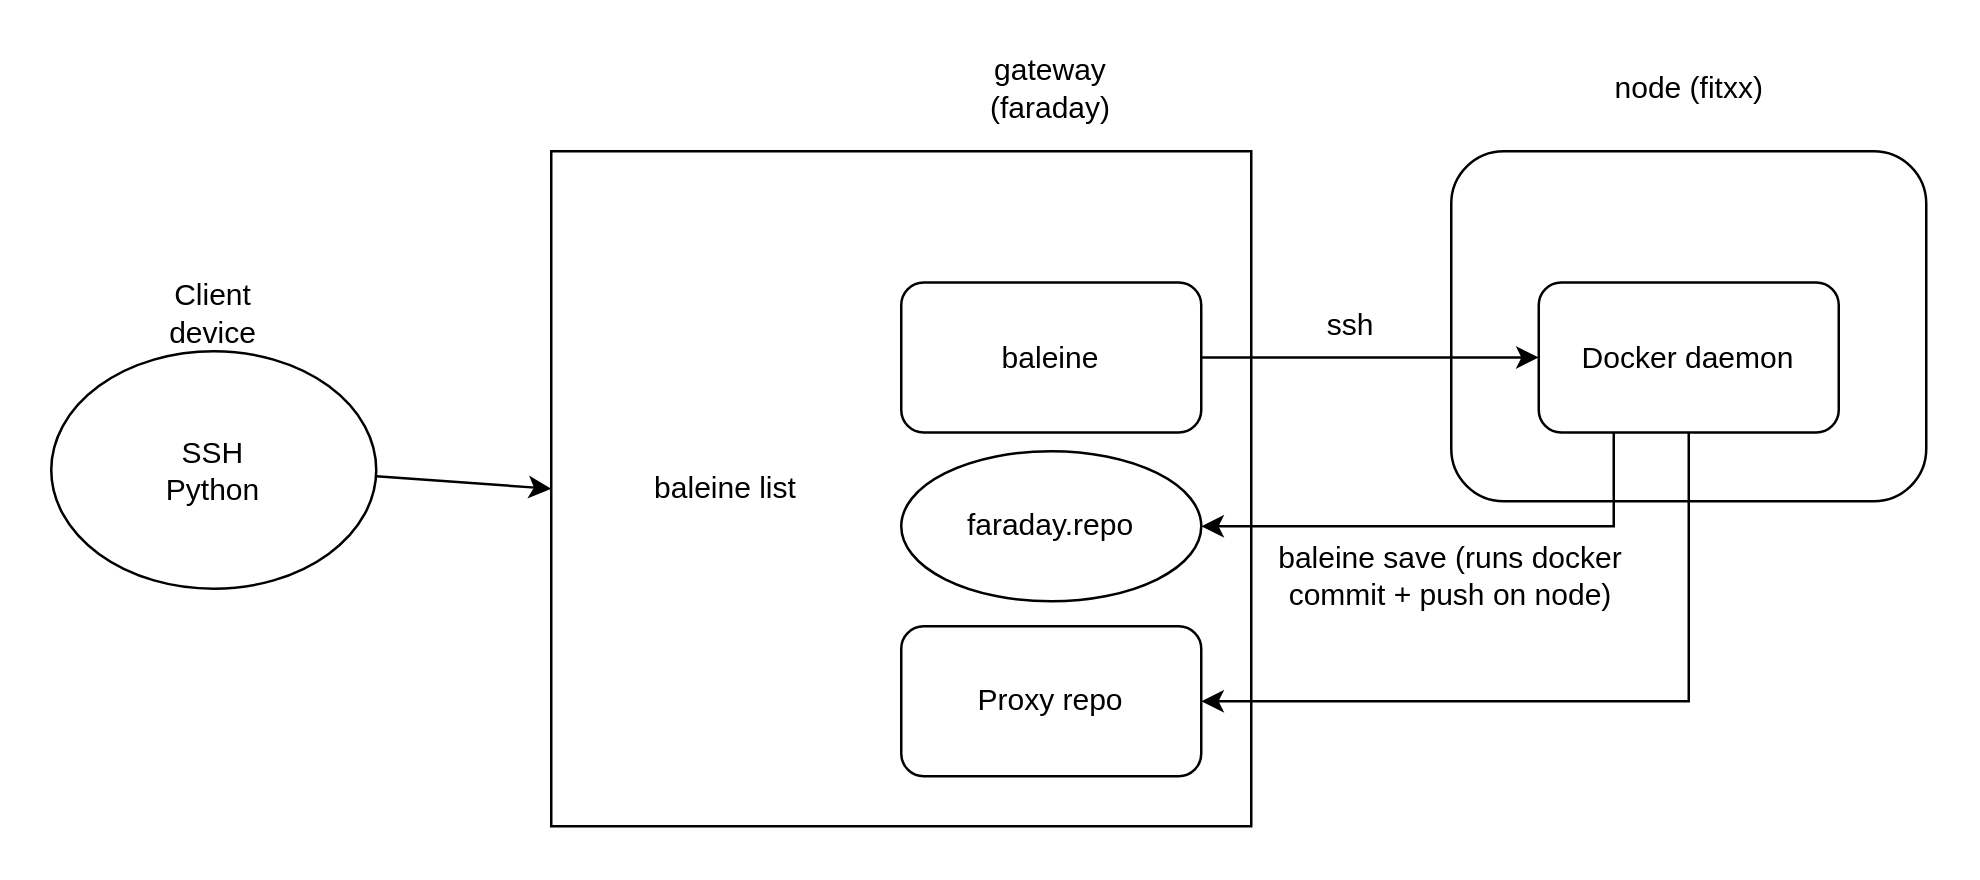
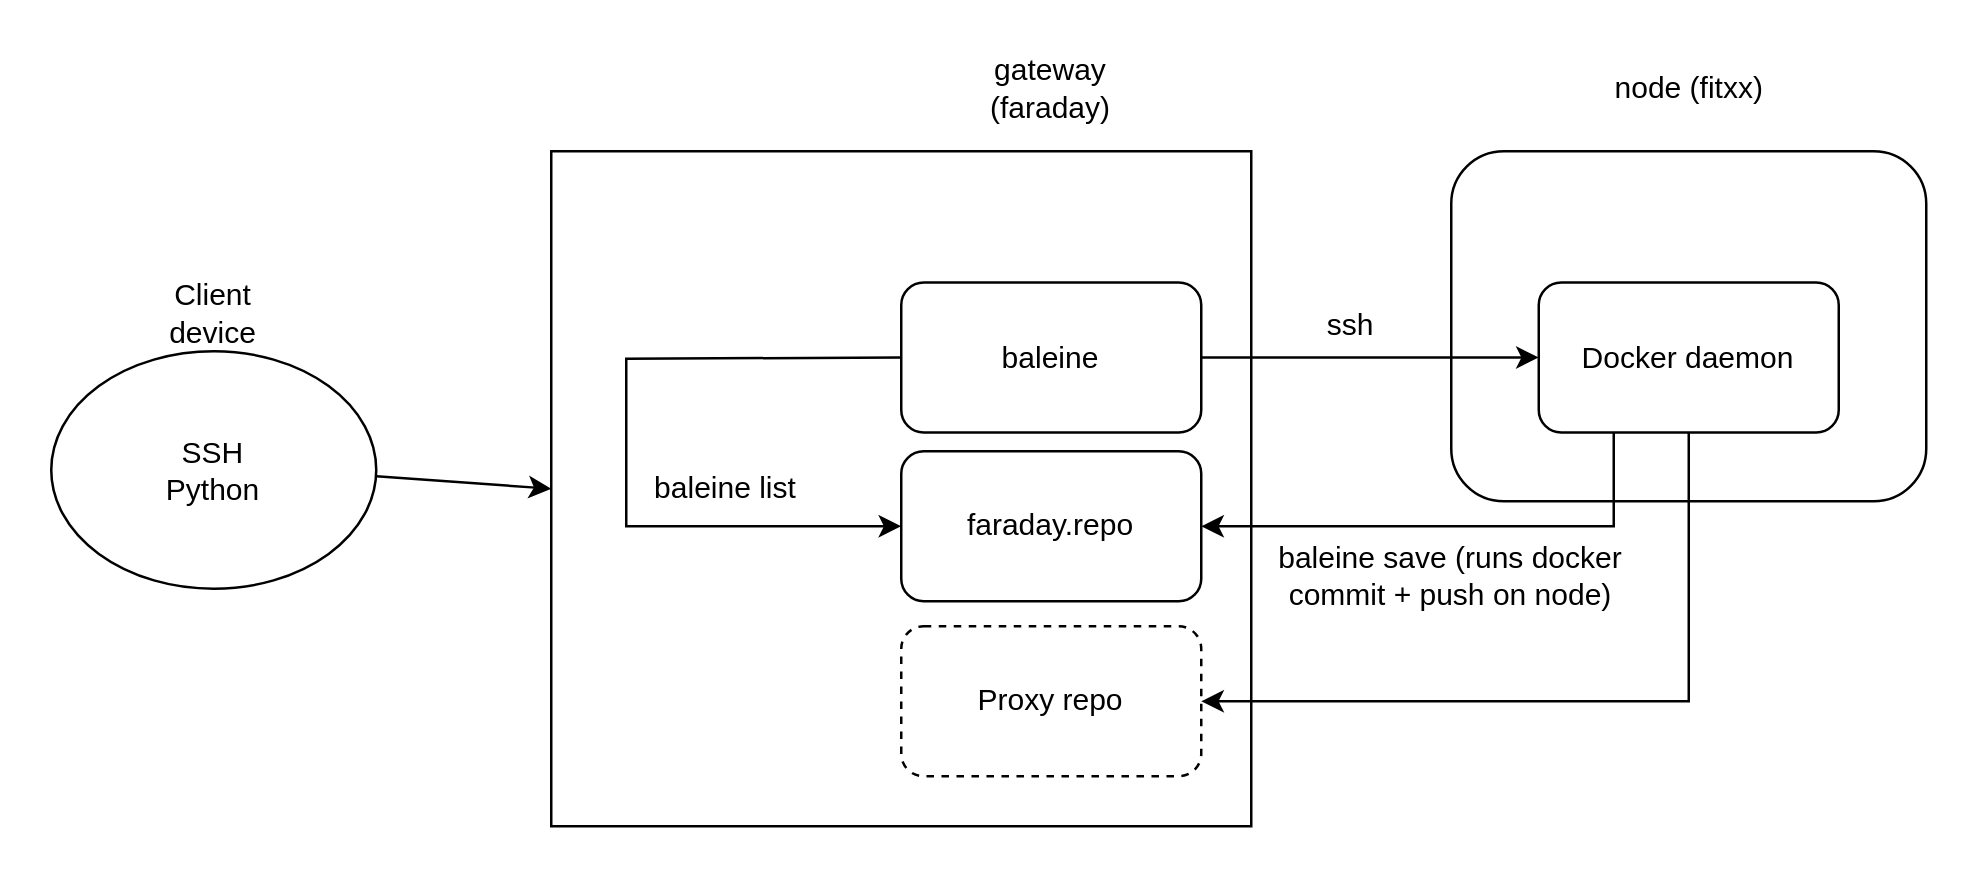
edge "baleine" -> "faraday.repo": added
node "faraday.repo": shape ellipse -> rounded rectangle
node "Proxy repo": style solid -> dashed
